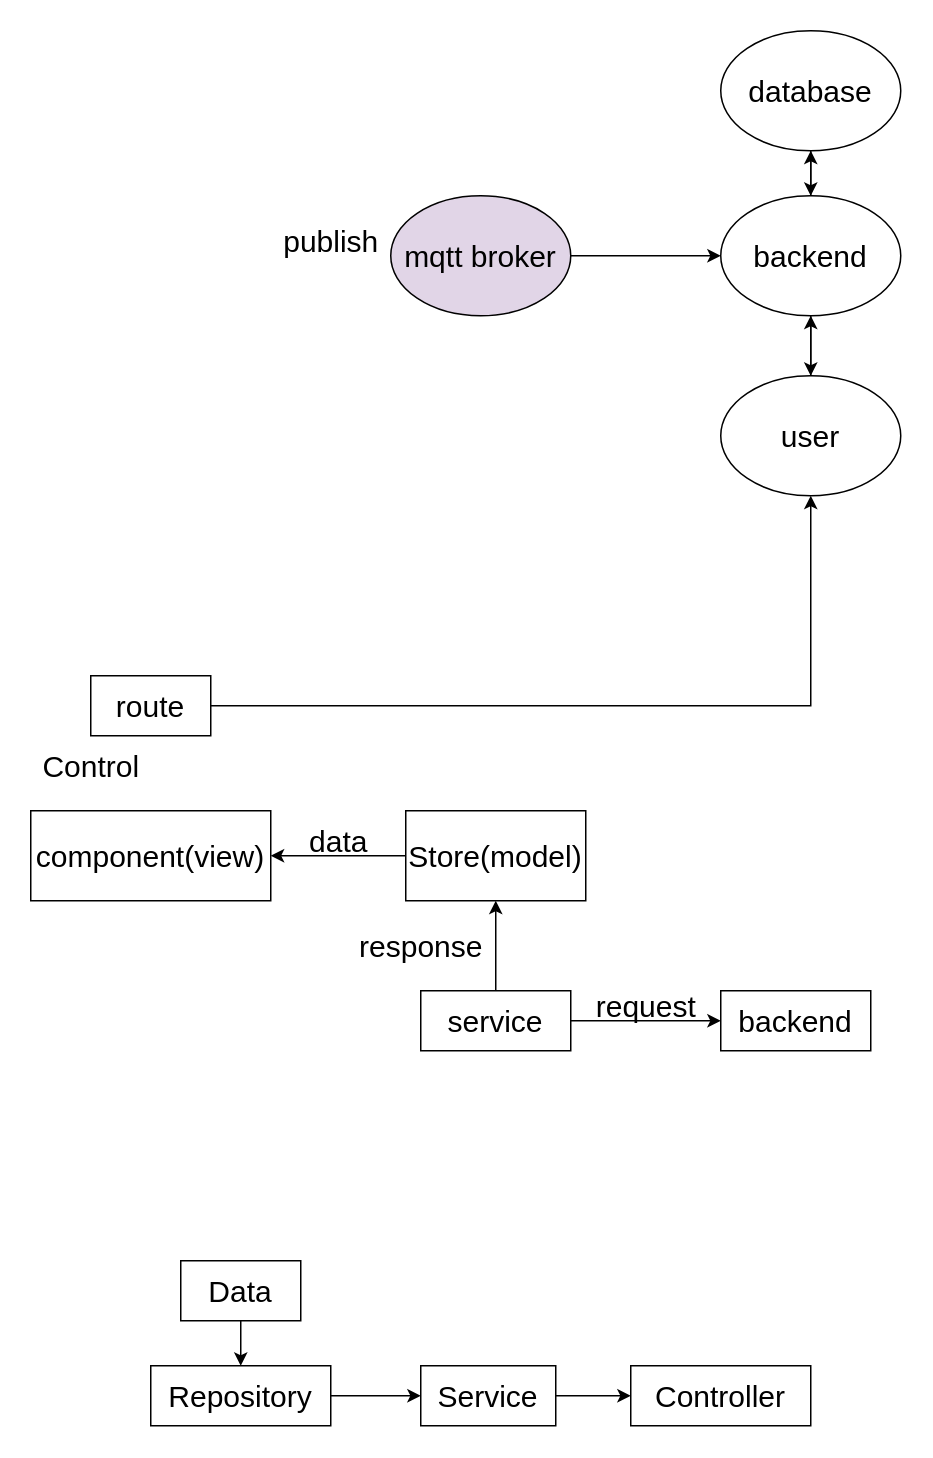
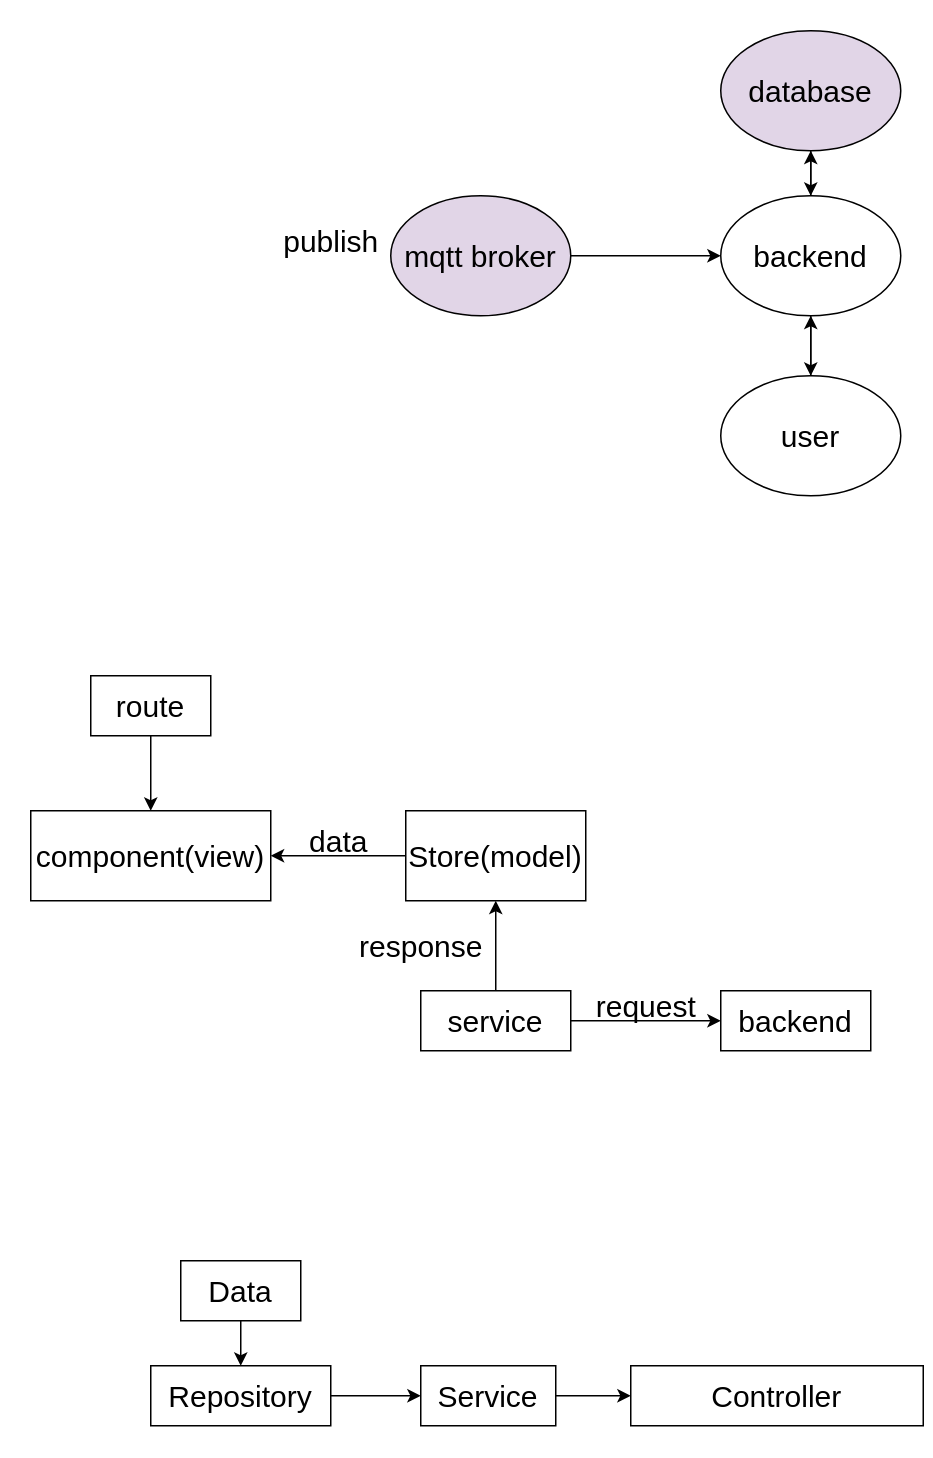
node "database": fillcolor #ffffff -> #e1d5e7
edge "route" -> "user": now "route" -> "component(view)"
node "Control": removed
node "Controller": size 180x60 -> 293x60
